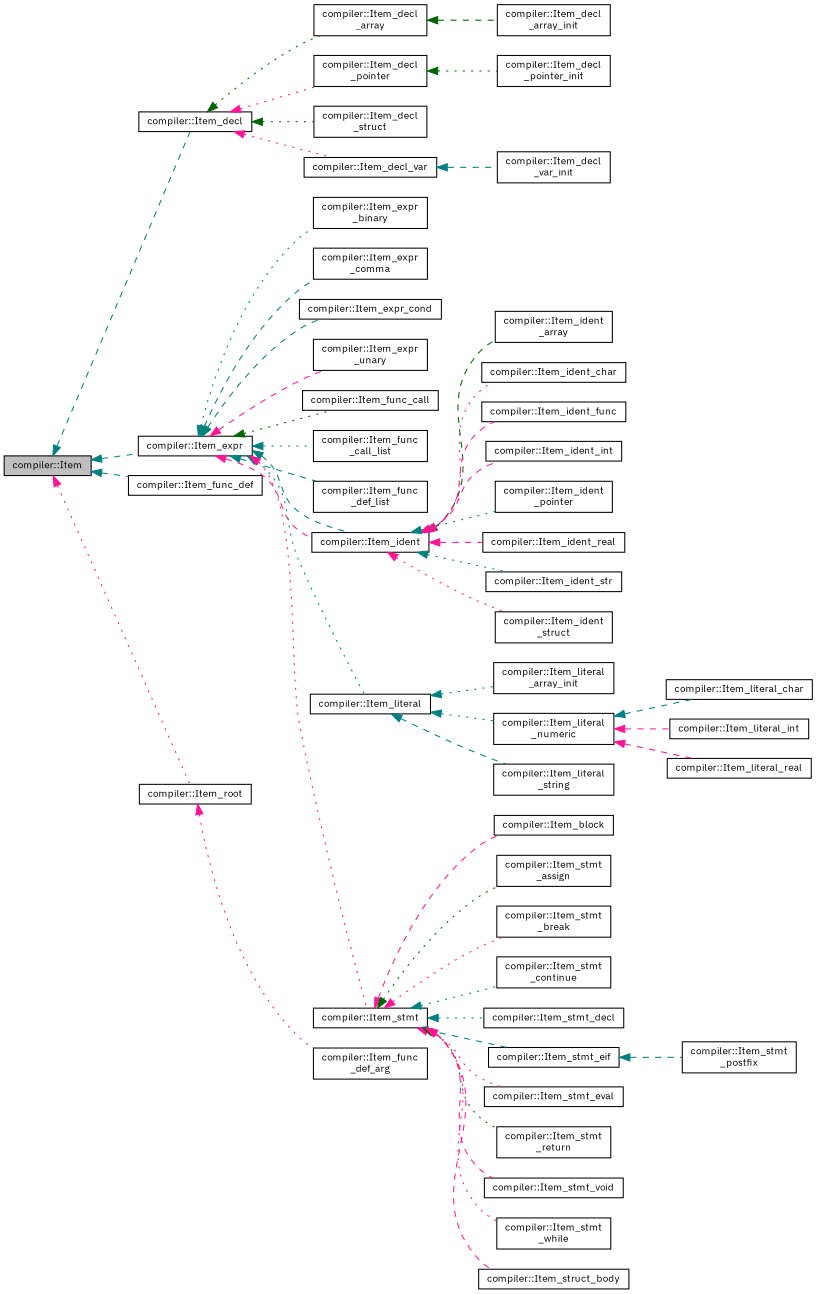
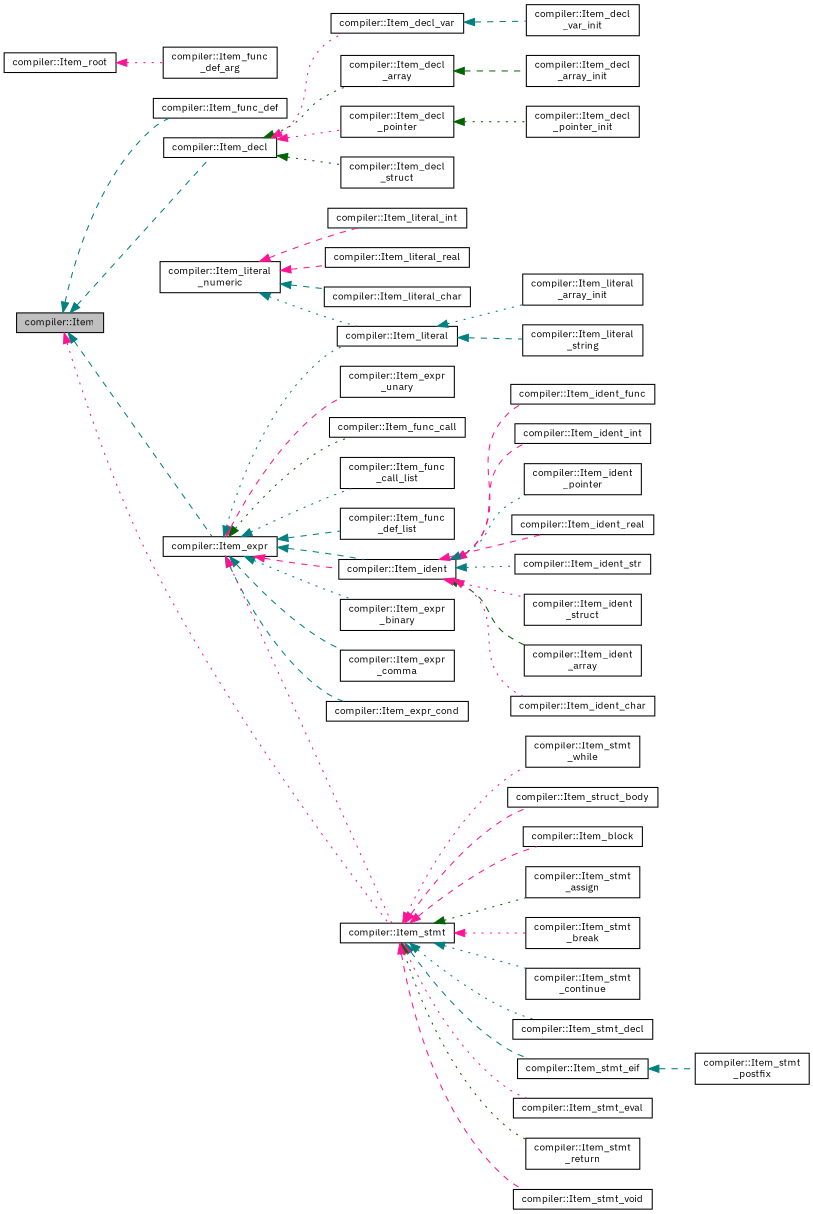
edge "compiler::Item_root" -> "compiler::Item": now "compiler::Item_stmt" -> "compiler::Item"
edge "compiler::Item_literal _numeric" -> "compiler::Item_literal": reversed
